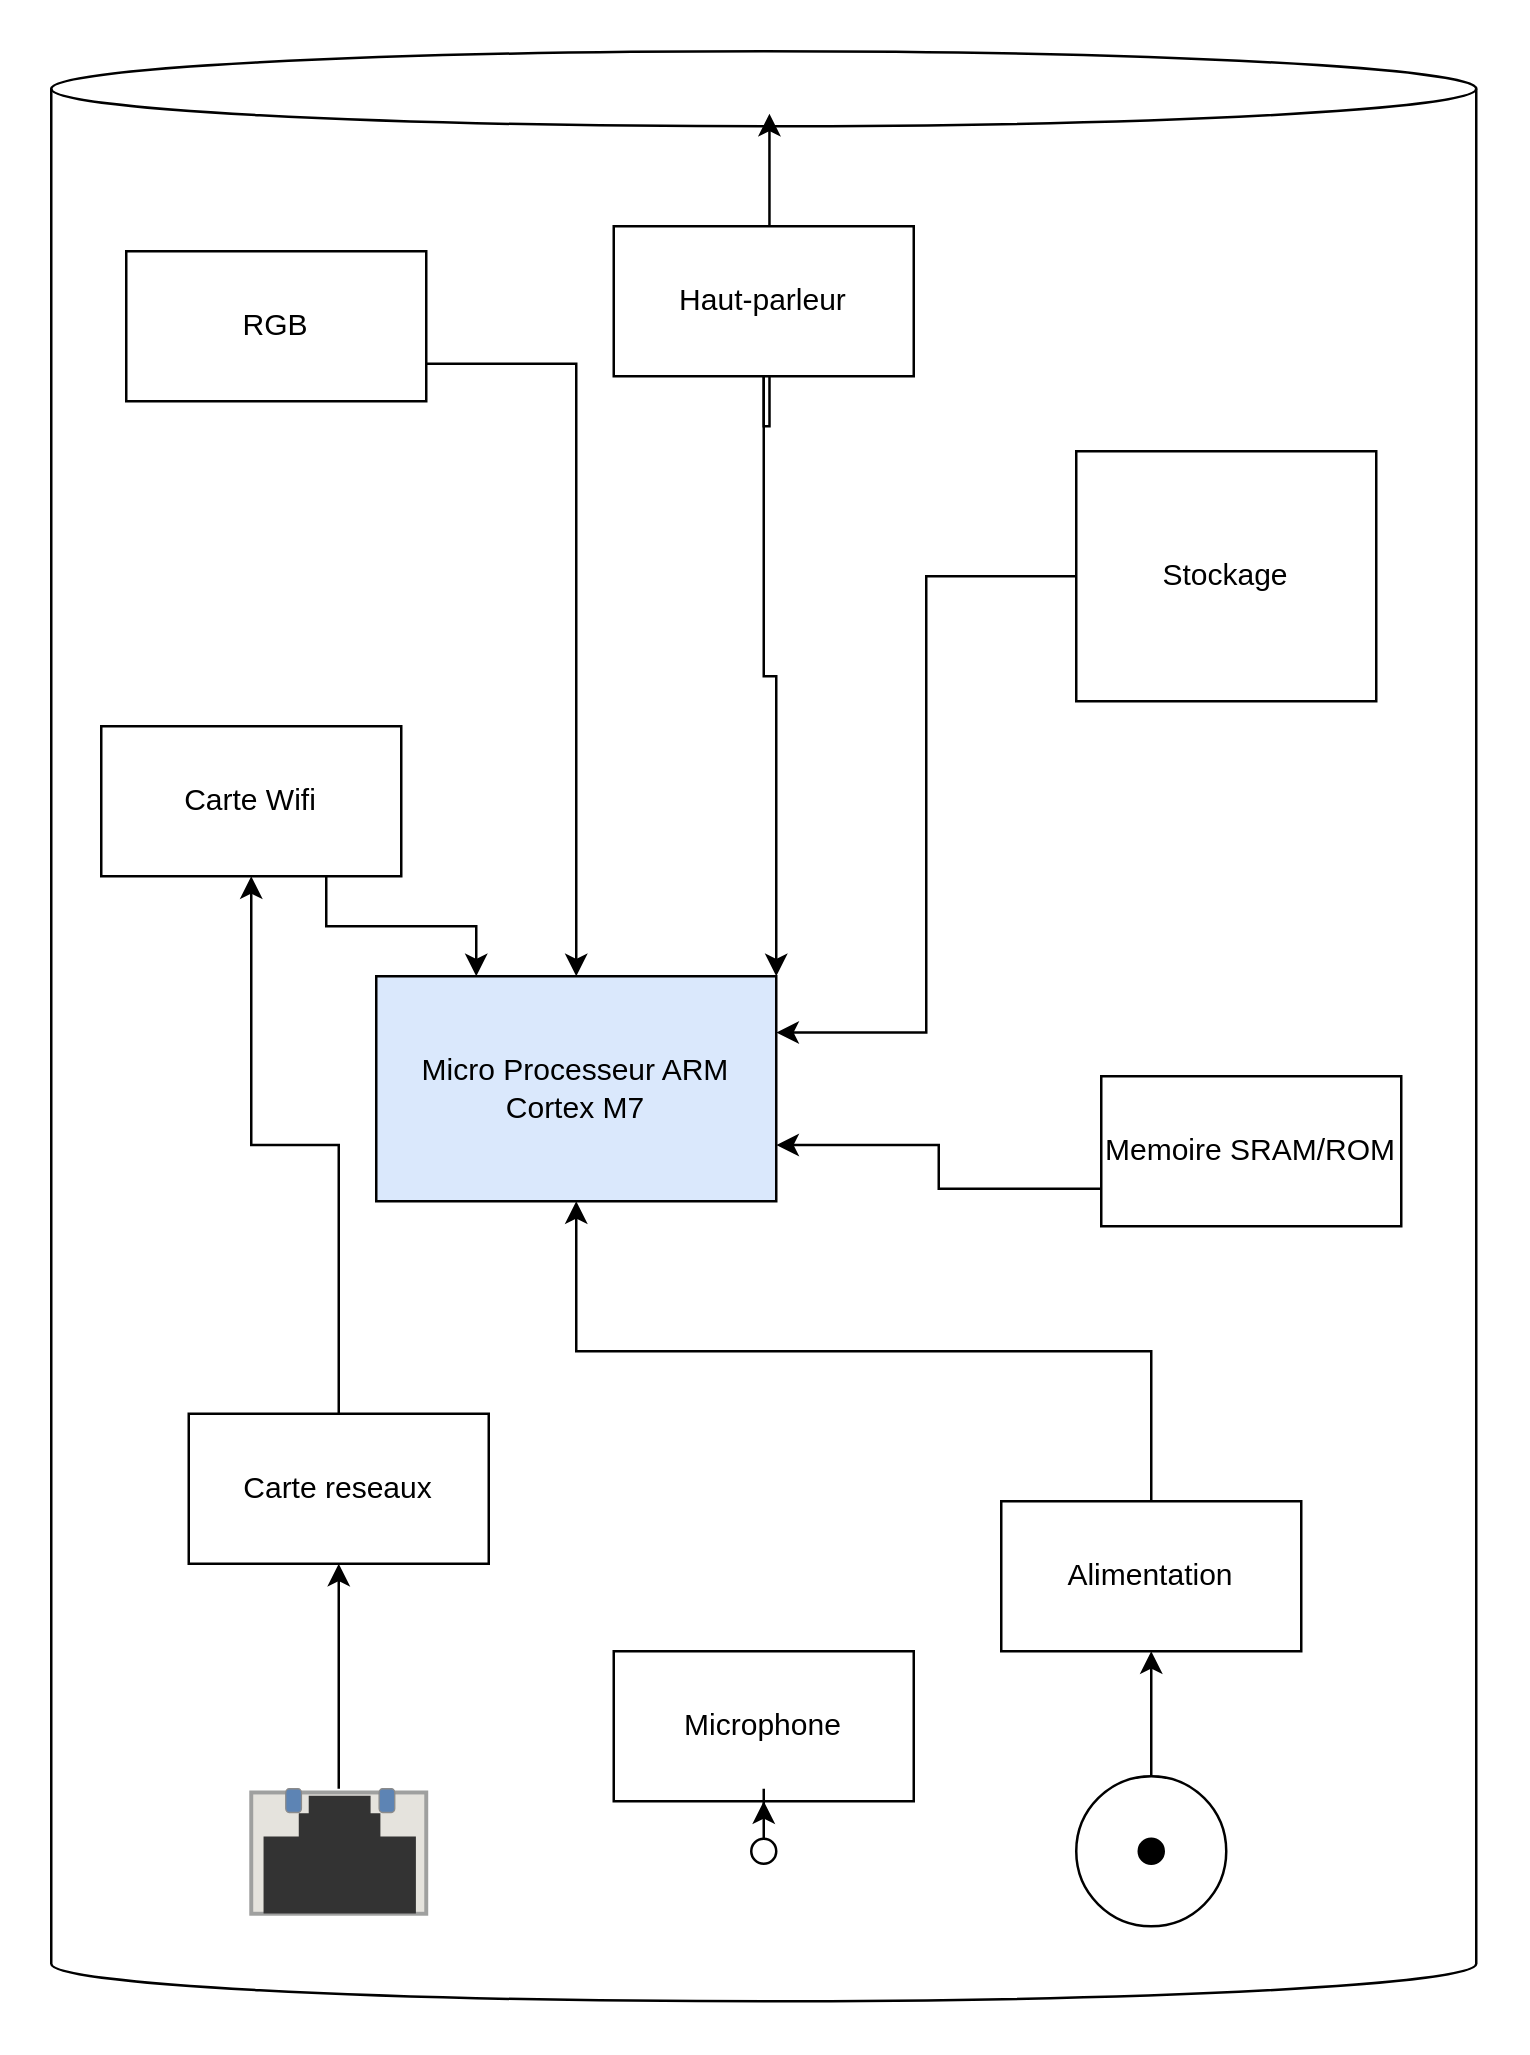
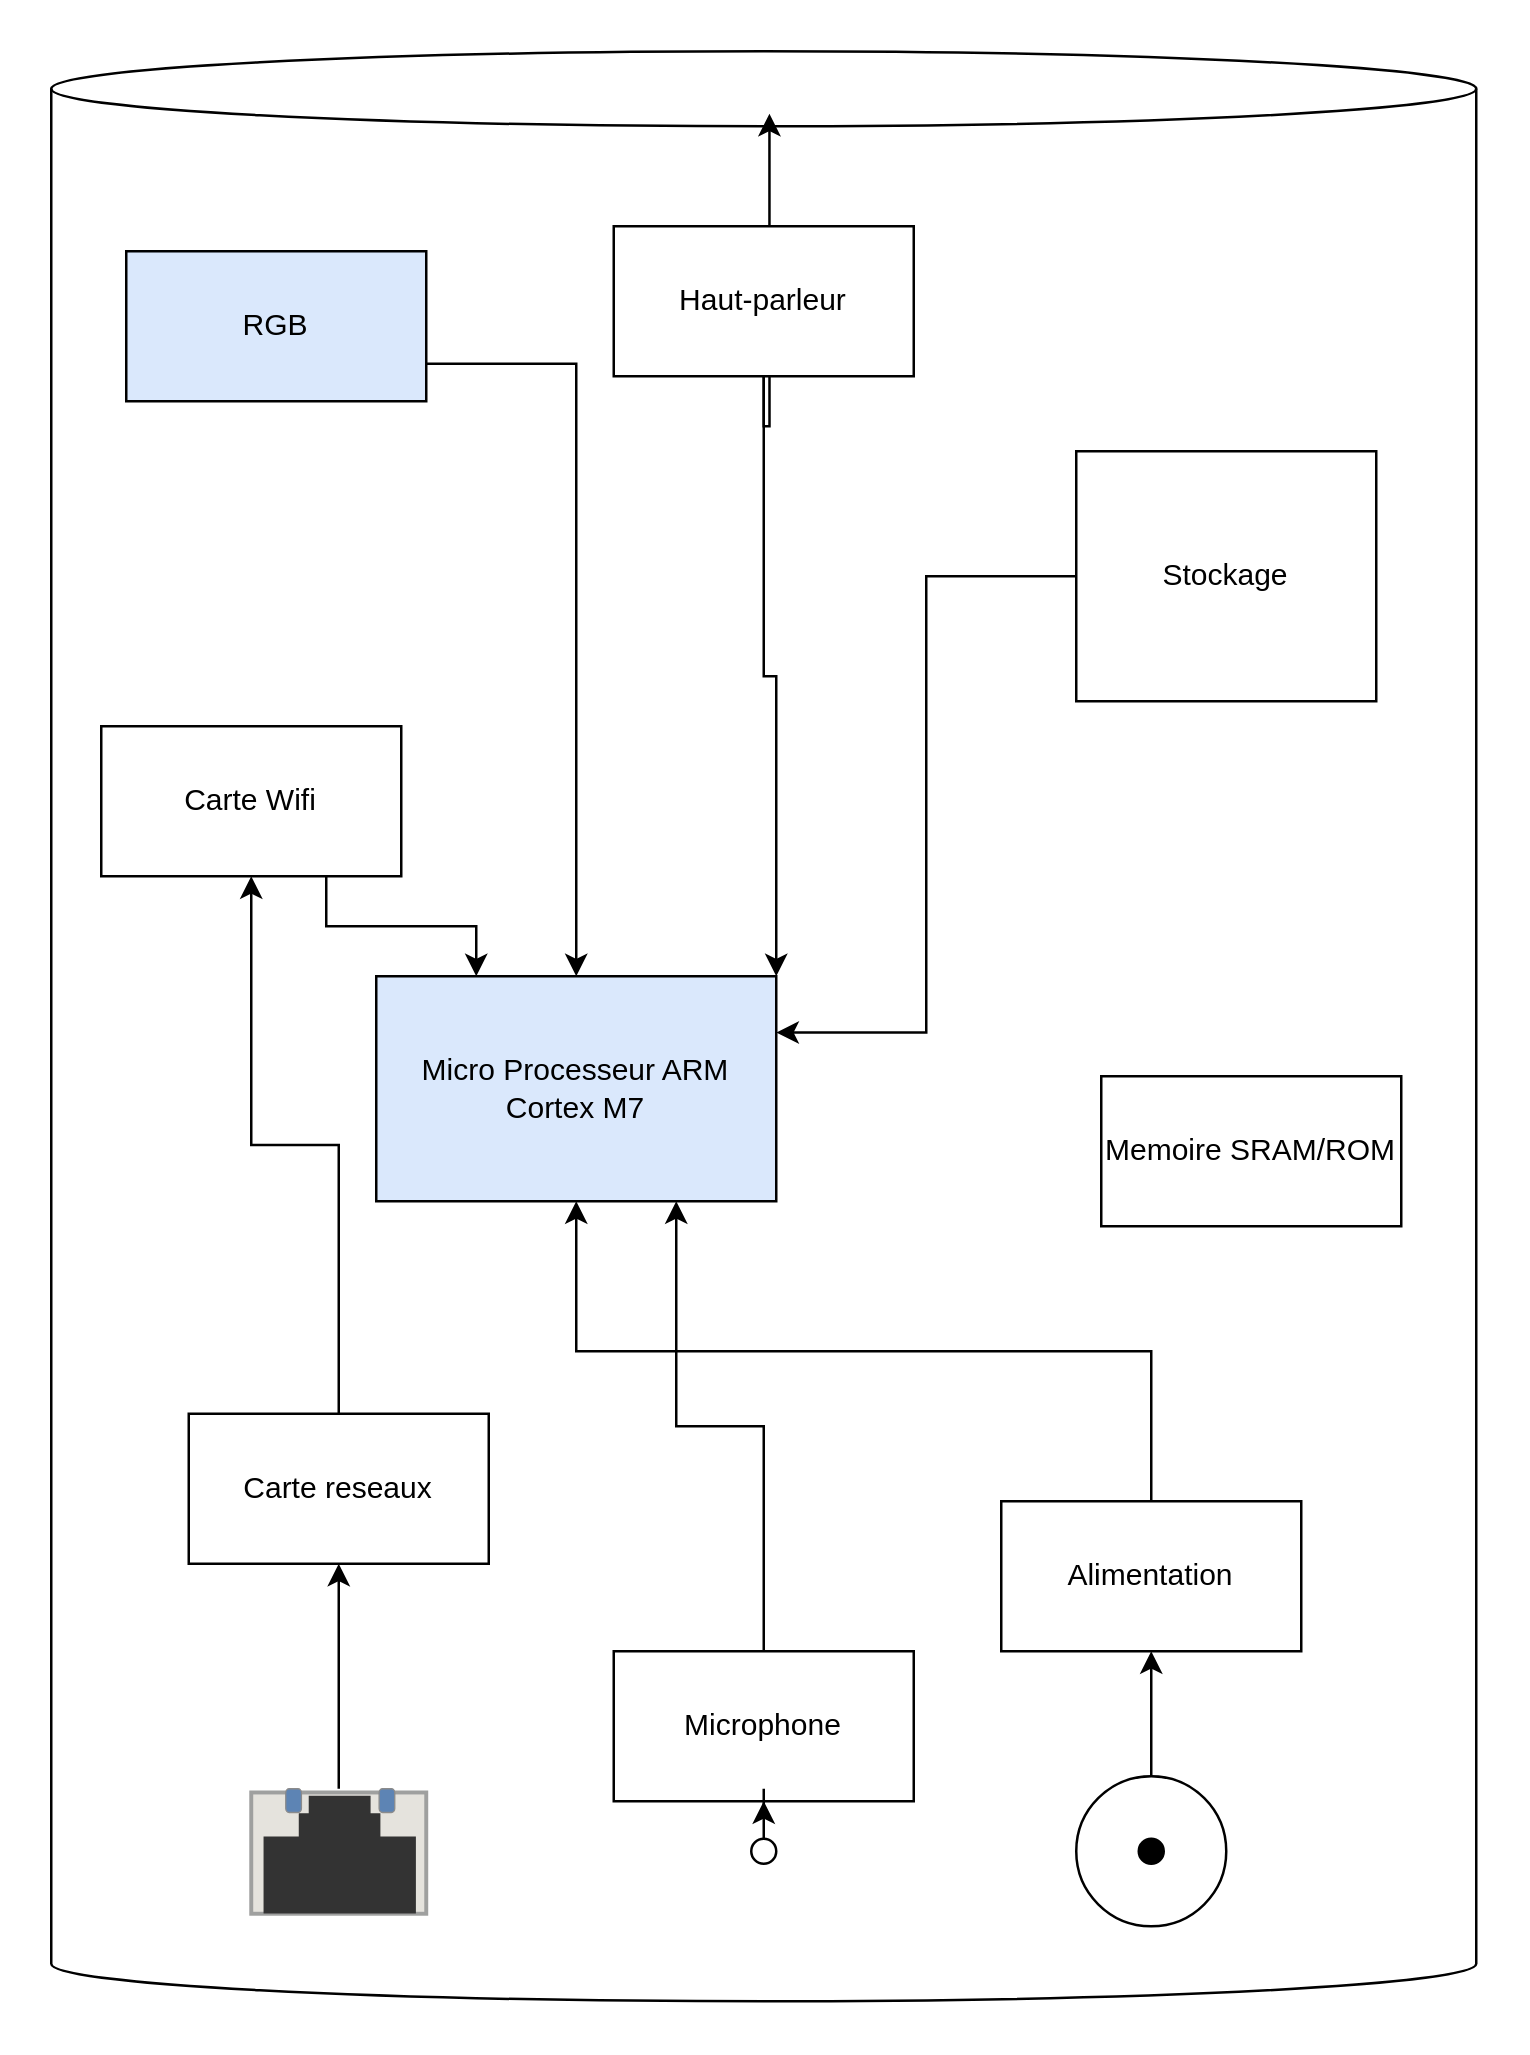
node "RGB": fillcolor #ffffff -> #dae8fc
edge "Memoire SRAM/ROM" -> "Micro Processeur ARM Cortex M7": removed
edge "Microphone" -> "Micro Processeur ARM Cortex M7": added
